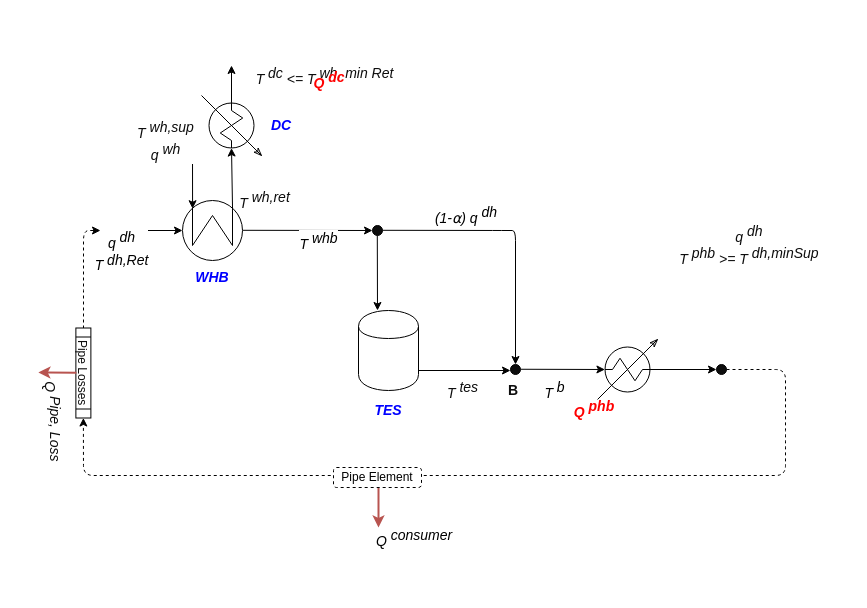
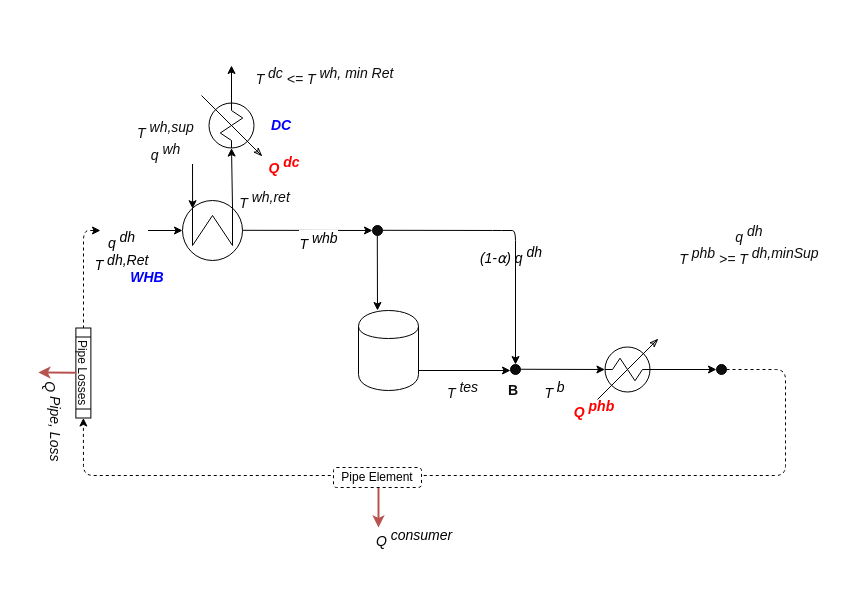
node "Q dc": moved (330, 81) -> (285, 166)
node "(1-⍺) q dh": moved (467, 216) -> (512, 256)
node "WHB": moved (213, 278) -> (148, 278)
node "TES": removed
